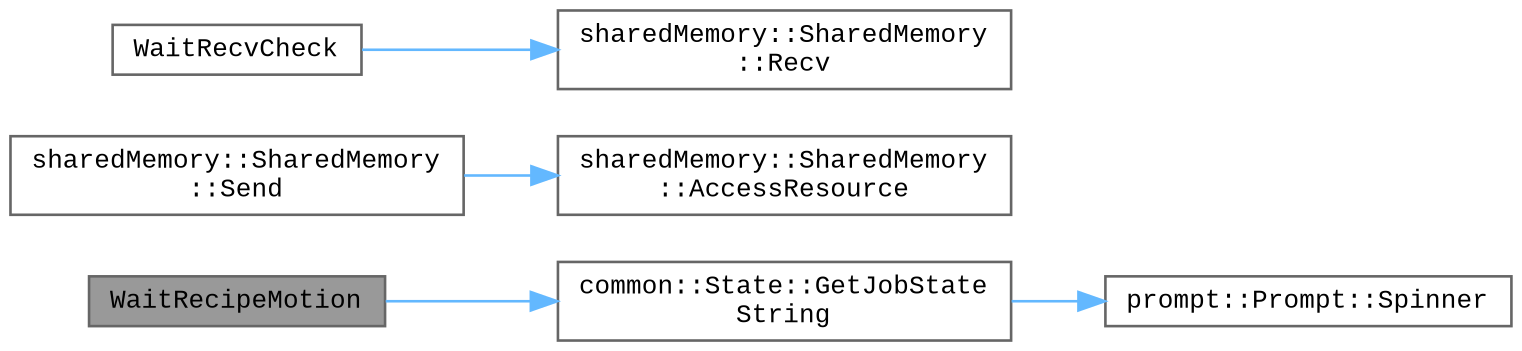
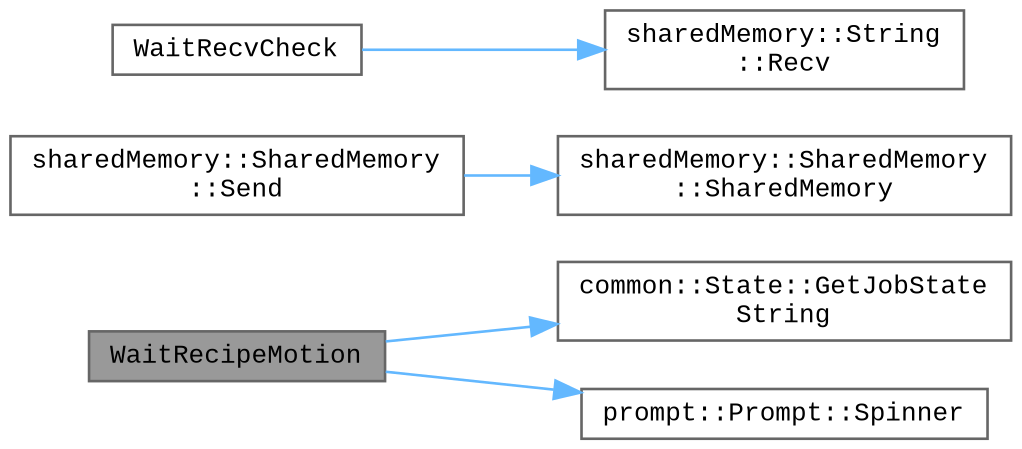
node "sharedMemory::SharedMemory ::Recv": label "sharedMemory::SharedMemory ::Recv" -> "sharedMemory::String ::Recv"
node "sharedMemory::SharedMemory ::AccessResource": label "sharedMemory::SharedMemory ::AccessResource" -> "sharedMemory::SharedMemory ::SharedMemory"
edge "common::State::GetJobState String" -> "prompt::Prompt::Spinner": now "WaitRecipeMotion" -> "prompt::Prompt::Spinner"
